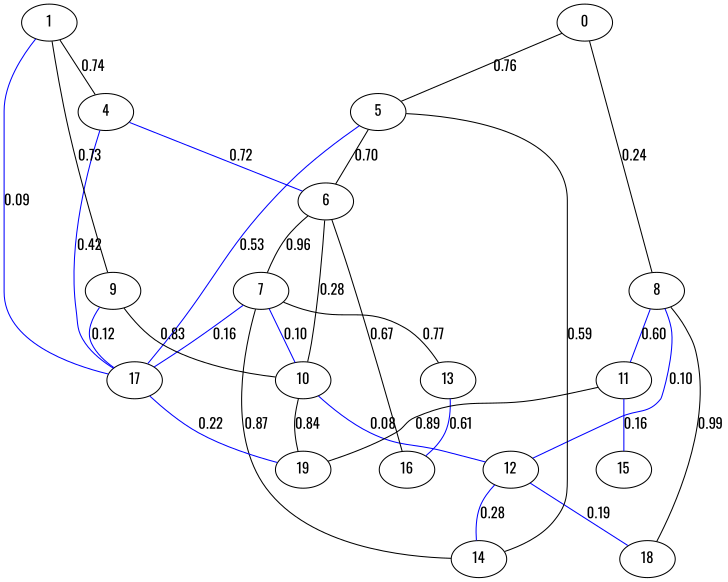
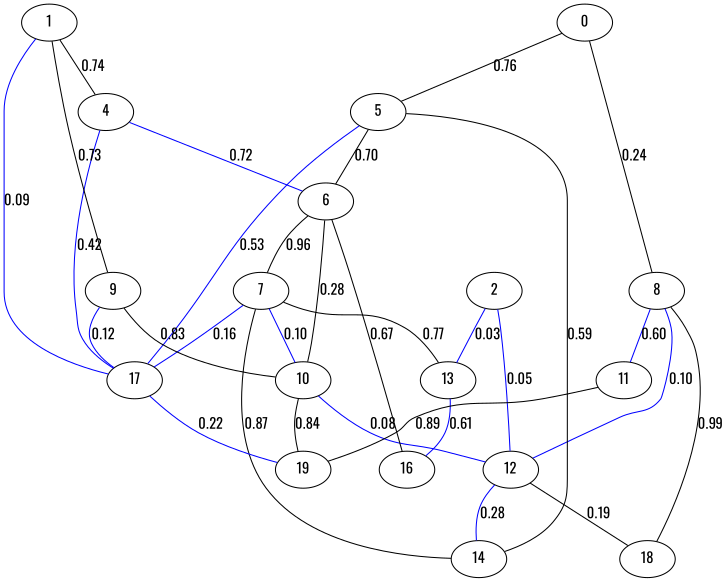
node "2": added
node "15": removed
edge "12" -- "18": color blue -> black
